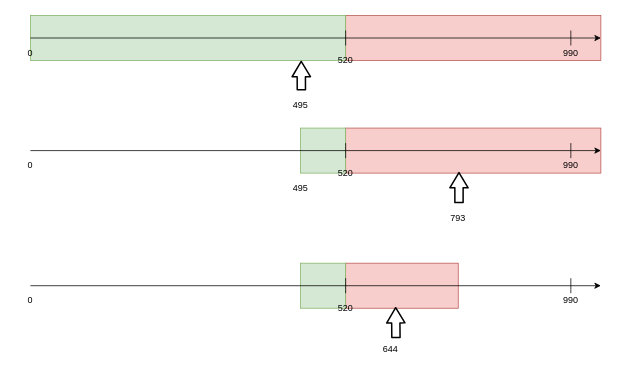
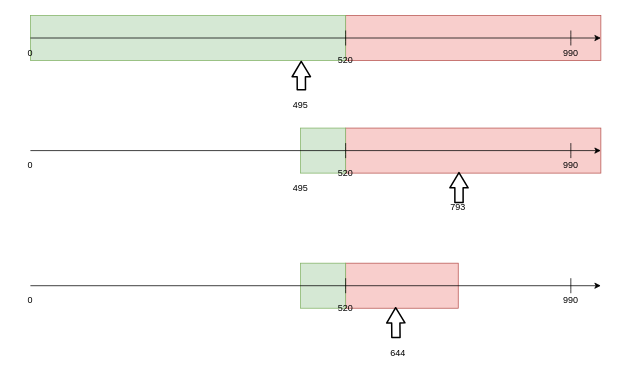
node "793": moved (458, 218) -> (458, 207)
node "644": moved (390, 349) -> (398, 353)
